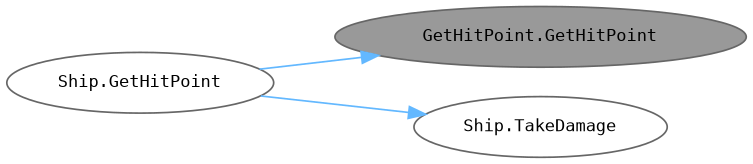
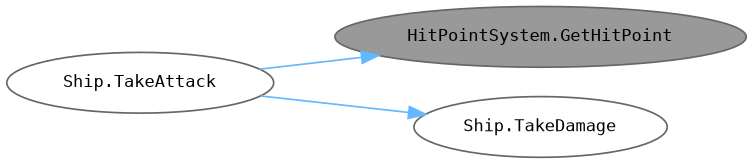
node "GetHitPoint.GetHitPoint": label "GetHitPoint.GetHitPoint" -> "HitPointSystem.GetHitPoint"
node "Ship.GetHitPoint": label "Ship.GetHitPoint" -> "Ship.TakeAttack"
